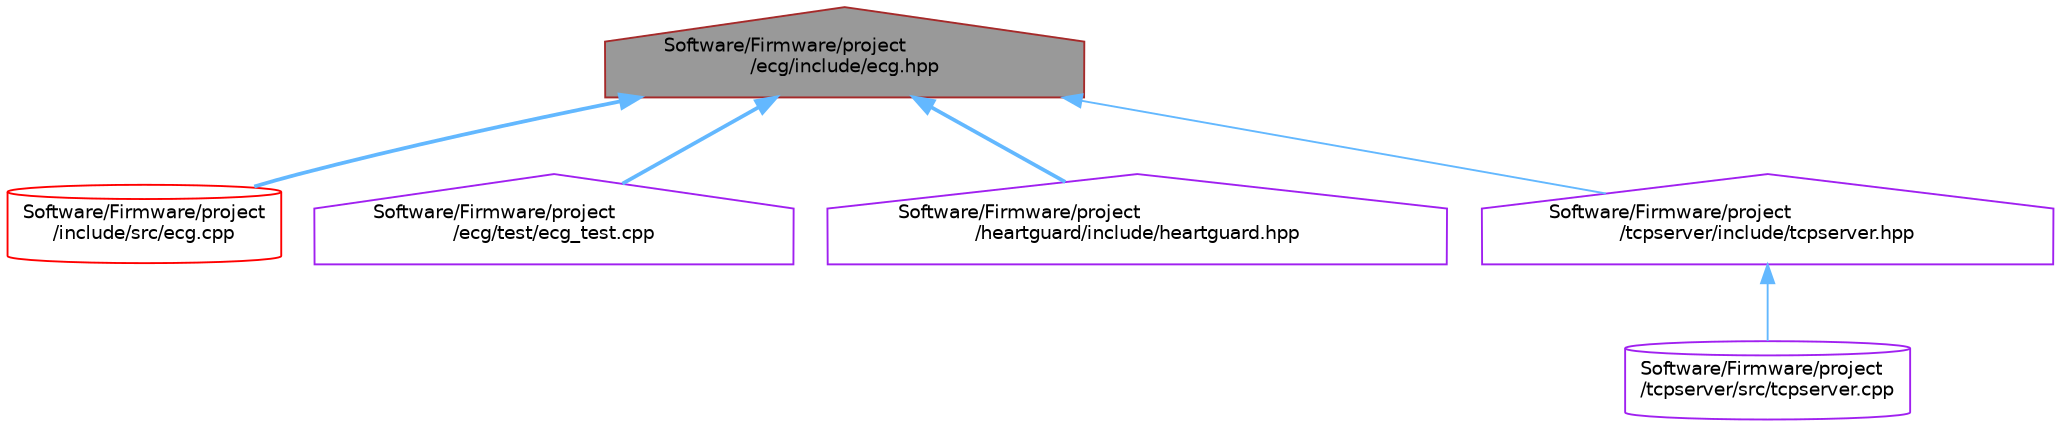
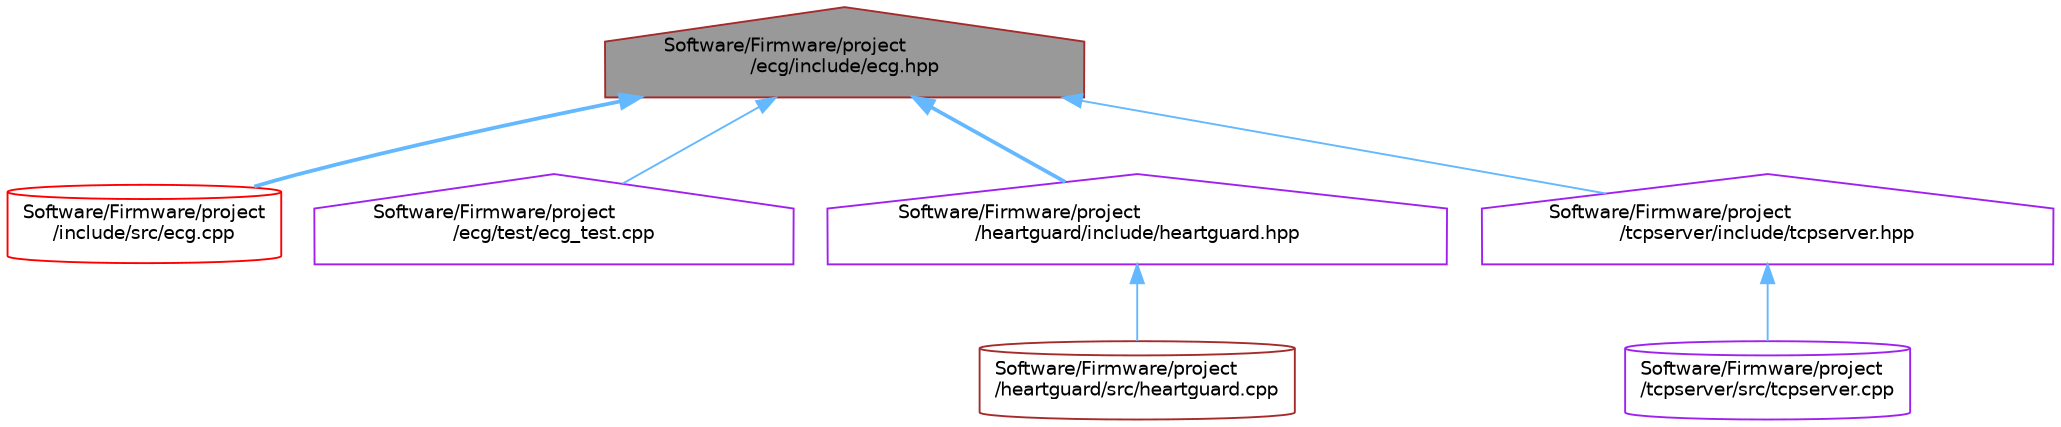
edge "Software/Firmware/project /ecg/test/ecg_test.cpp" -> "Software/Firmware/project /ecg/include/ecg.hpp": style bold -> solid
node "Software/Firmware/project /heartguard/src/heartguard.cpp": added
